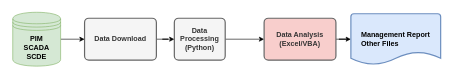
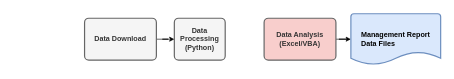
node "PIM SCADA SCDE": removed
edge "PIM SCADA SCDE" -> "Data Download": removed
edge "Data Processing (Python)" -> "Data Analysis (Excel/VBA)": removed
node "Management Report Other Files": label "Management Report Other Files" -> "Management Report Data Files"
